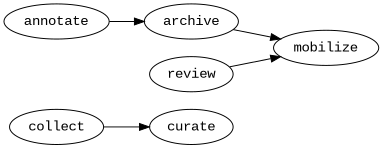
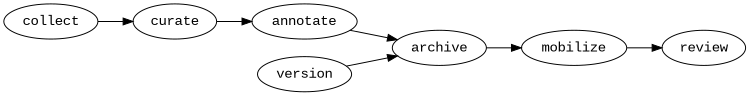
edge "curate" -> "annotate": added
edge "review" -> "mobilize": reversed
node "version": added
